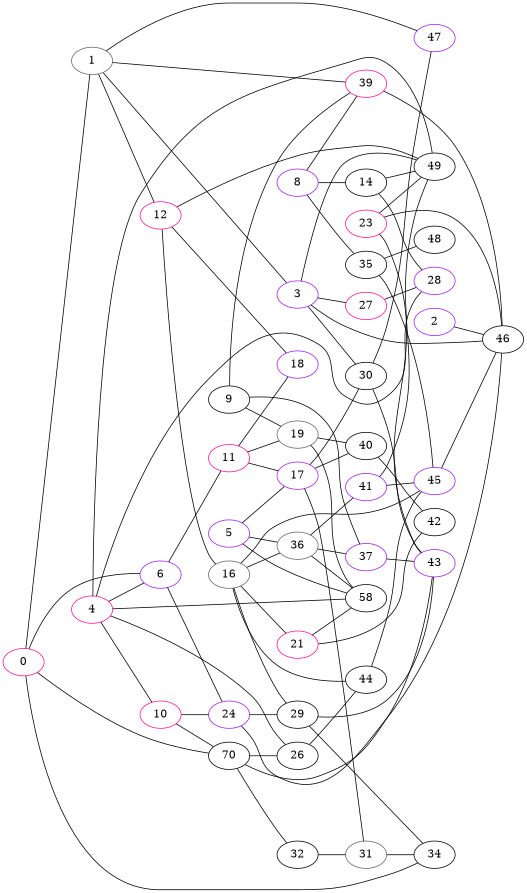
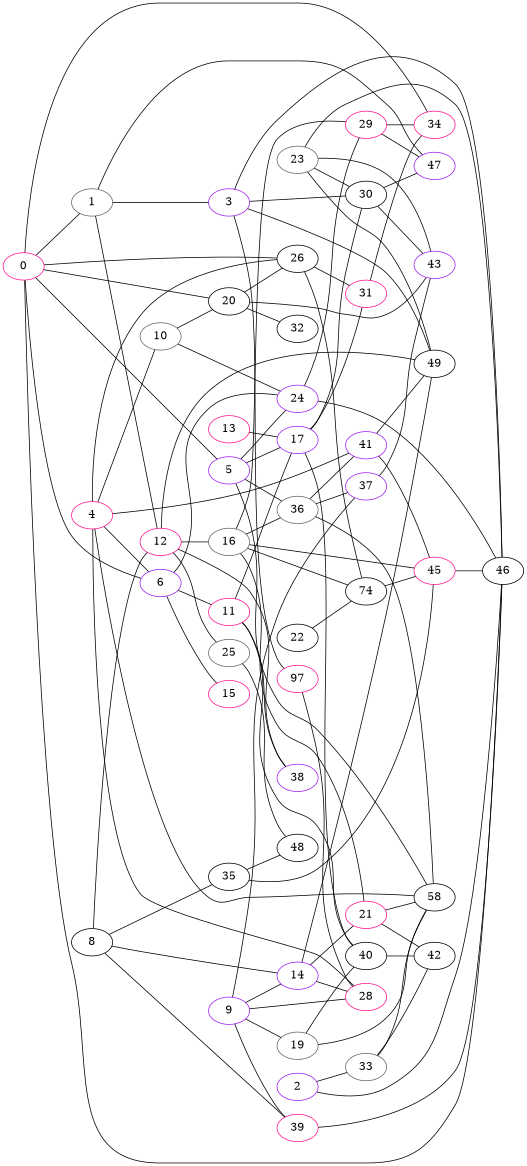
edge "1" -- "39": removed
edge "23" -- "30": added
node "8": color purple -> black
node "14": color black -> purple
edge "49" -- "4": now "41" -- "4"
node "23": color deeppink -> gray40
edge "26" -- "0": added
node "28": color purple -> deeppink
node "27": label "27" -> "97"
node "18": label "18" -> "38"
edge "0" -- "5": added
node "9": color black -> purple
node "13": added
edge "24" -- "5": added
edge "19" -- "11": now "40" -- "11"
node "45": color purple -> deeppink
node "22": added
node "25": added
node "44": label "44" -> "74"
edge "43" -- "29": now "47" -- "29"
node "15": added
node "10": color deeppink -> gray40
node "29": color black -> deeppink
edge "12" -- "8": added
node "70": label "70" -> "20"
edge "32" -- "31": now "26" -- "31"
node "31": color gray40 -> deeppink
node "34": color black -> deeppink
edge "21" -- "14": added
edge "14" -- "9": added
edge "28" -- "9": added
node "33": added
edge "0" -- "46": added
